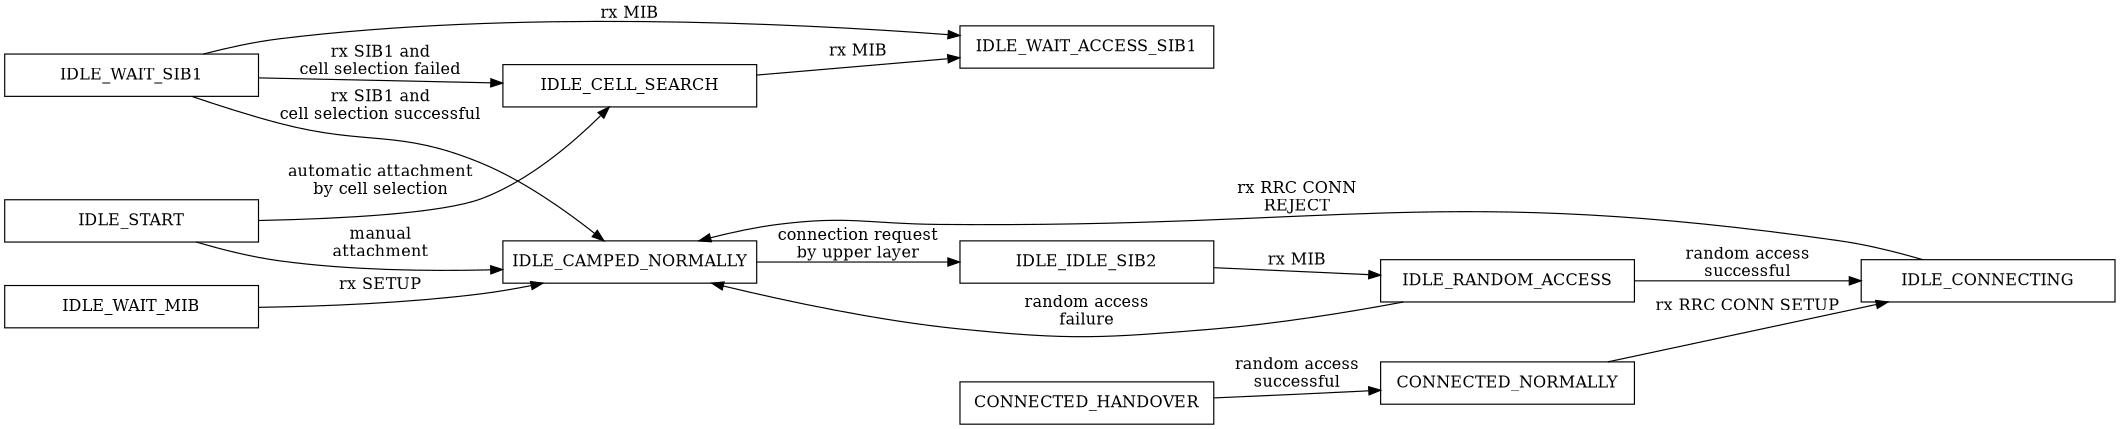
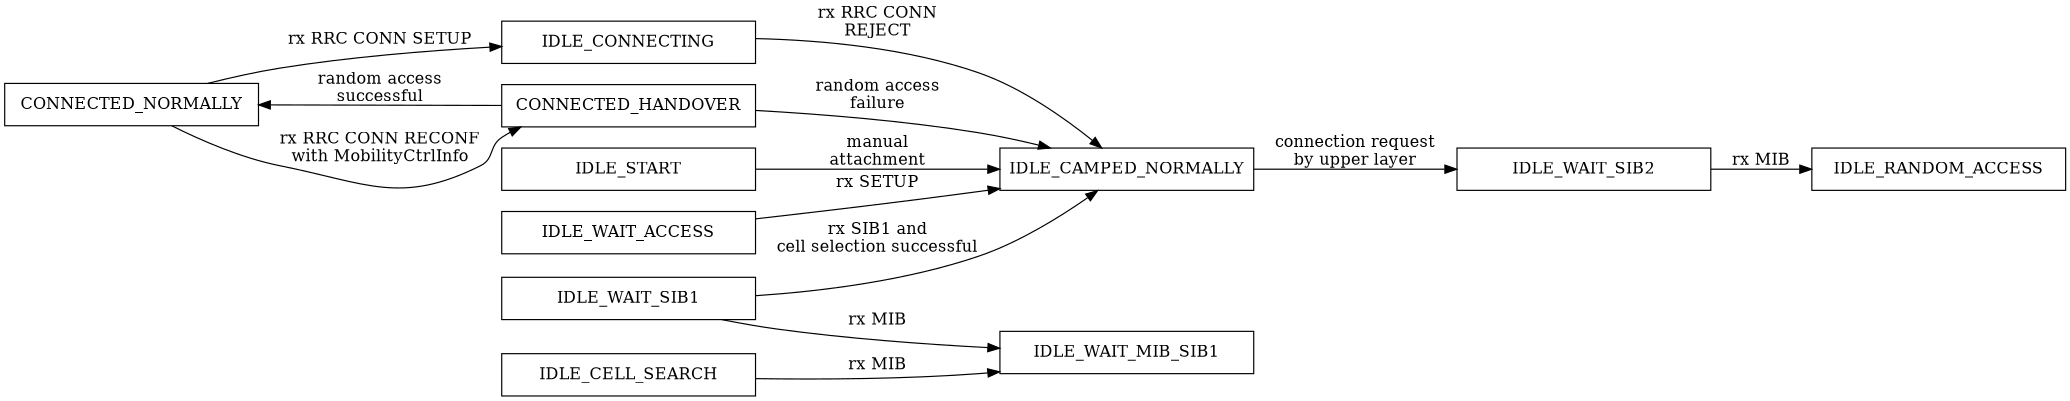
node "IDLE_WAIT_ACCESS_SIB1": label "IDLE_WAIT_ACCESS_SIB1" -> "IDLE_WAIT_MIB_SIB1"
edge "IDLE_WAIT_SIB1" -> "IDLE_CELL_SEARCH": removed, label "rx SIB1 and cell selection failed"
edge "CONNECTED_NORMALLY" -> "CONNECTED_HANDOVER": added, label "rx RRC CONN RECONF with MobilityCtrlInfo"
edge "IDLE_START" -> "IDLE_CELL_SEARCH": removed, label "automatic attachment by cell selection"
node "IDLE_IDLE_SIB2": label "IDLE_IDLE_SIB2" -> "IDLE_WAIT_SIB2"
edge "IDLE_RANDOM_ACCESS" -> "IDLE_CONNECTING": removed, label "random access successful"
node "IDLE_WAIT_MIB": label "IDLE_WAIT_MIB" -> "IDLE_WAIT_ACCESS"
edge "IDLE_RANDOM_ACCESS" -> "IDLE_CAMPED_NORMALLY": now "CONNECTED_HANDOVER" -> "IDLE_CAMPED_NORMALLY"
